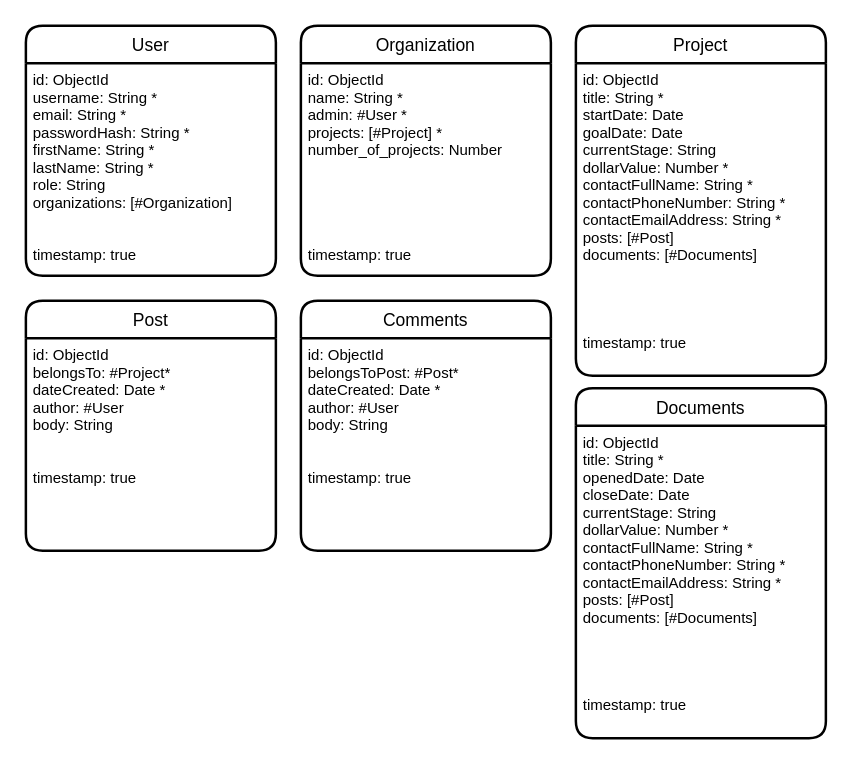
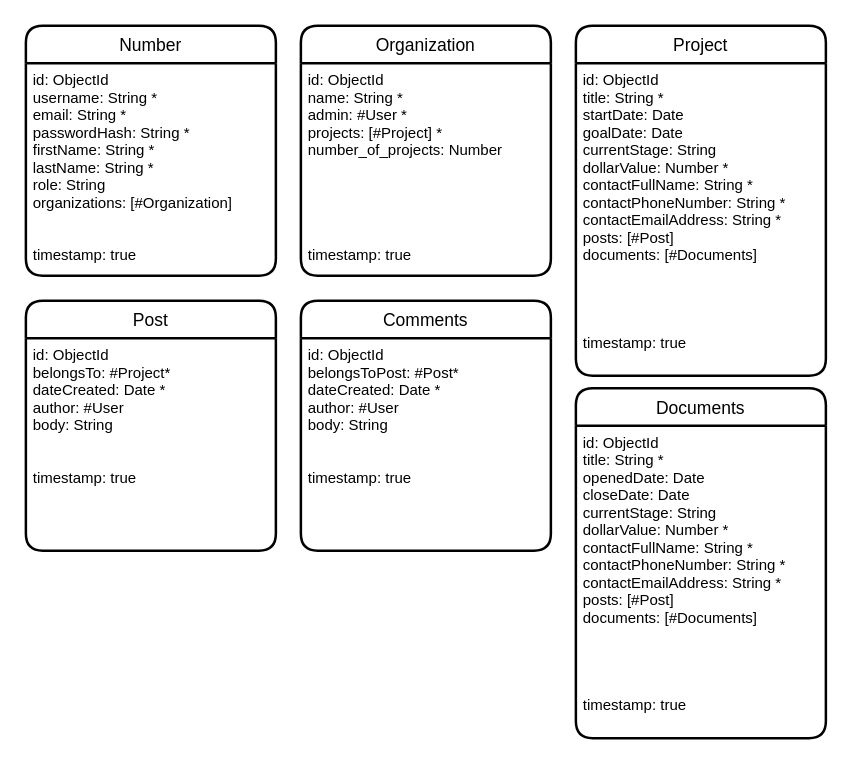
node "User": label "User" -> "Number"
